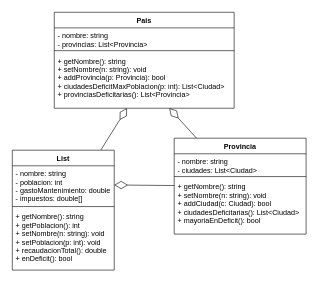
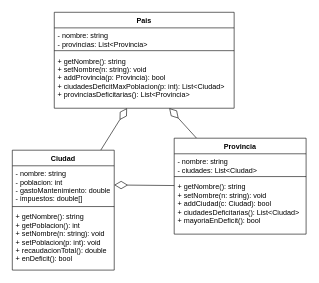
node "List": label "List" -> "Ciudad"
